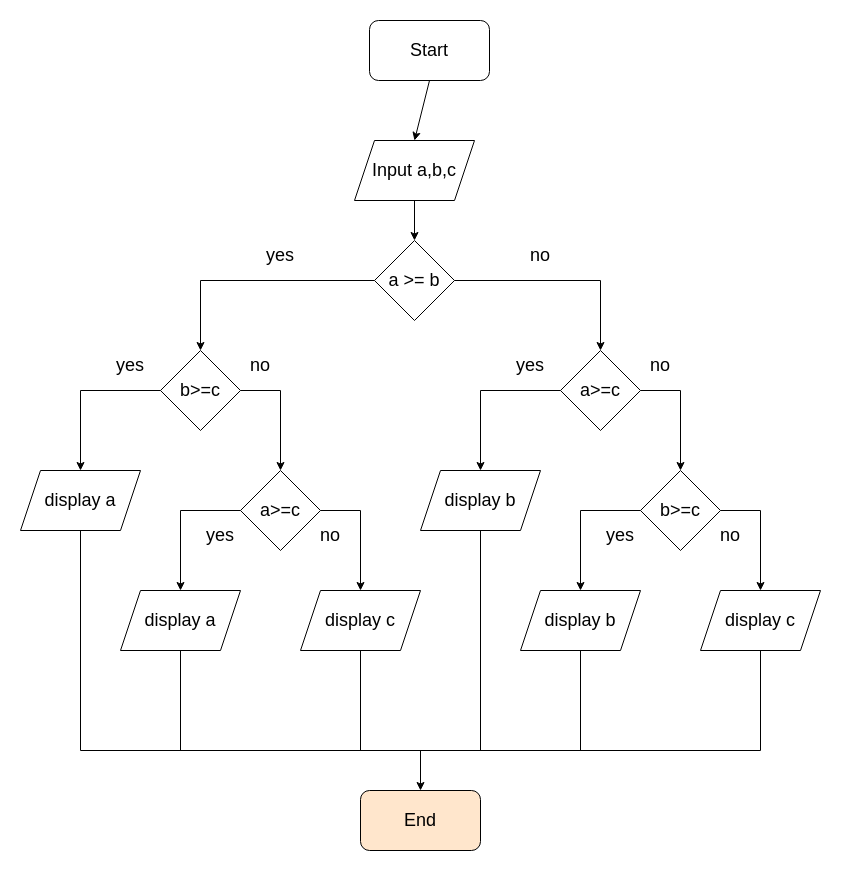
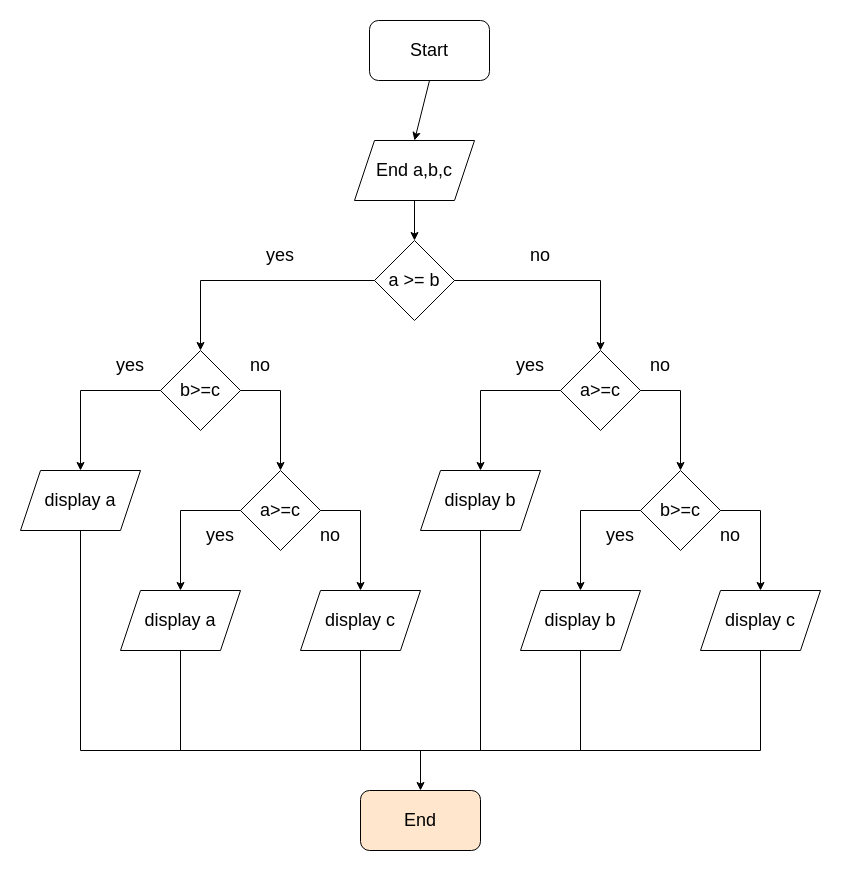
node "Input a,b,c": label "Input a,b,c" -> "End a,b,c"
